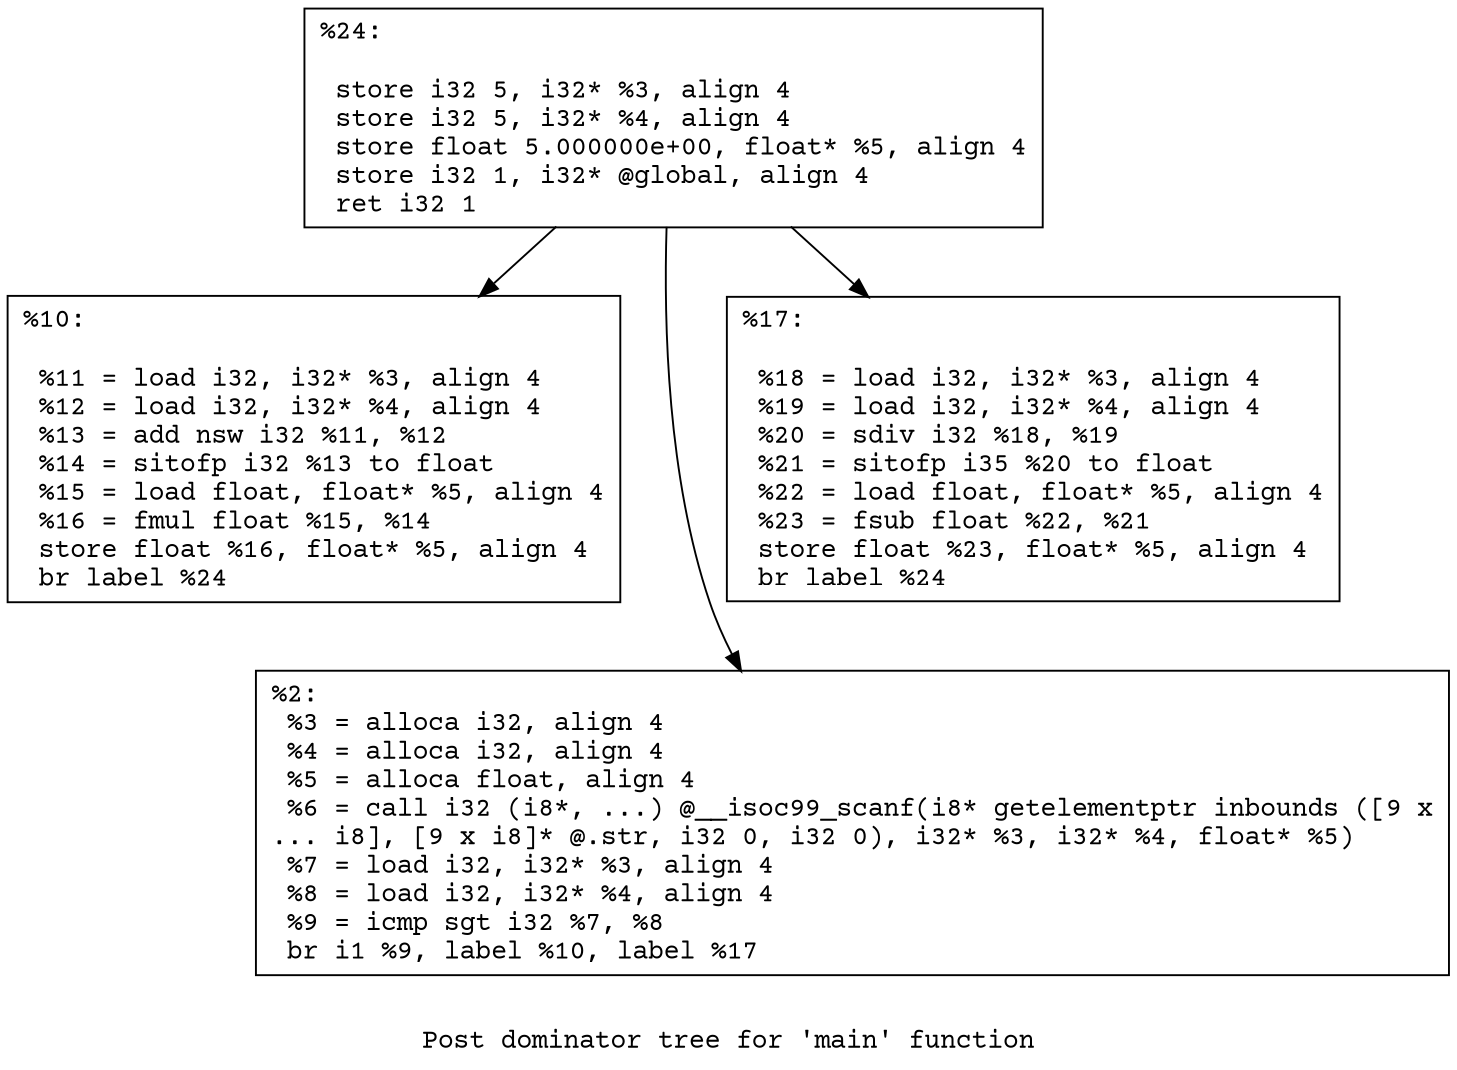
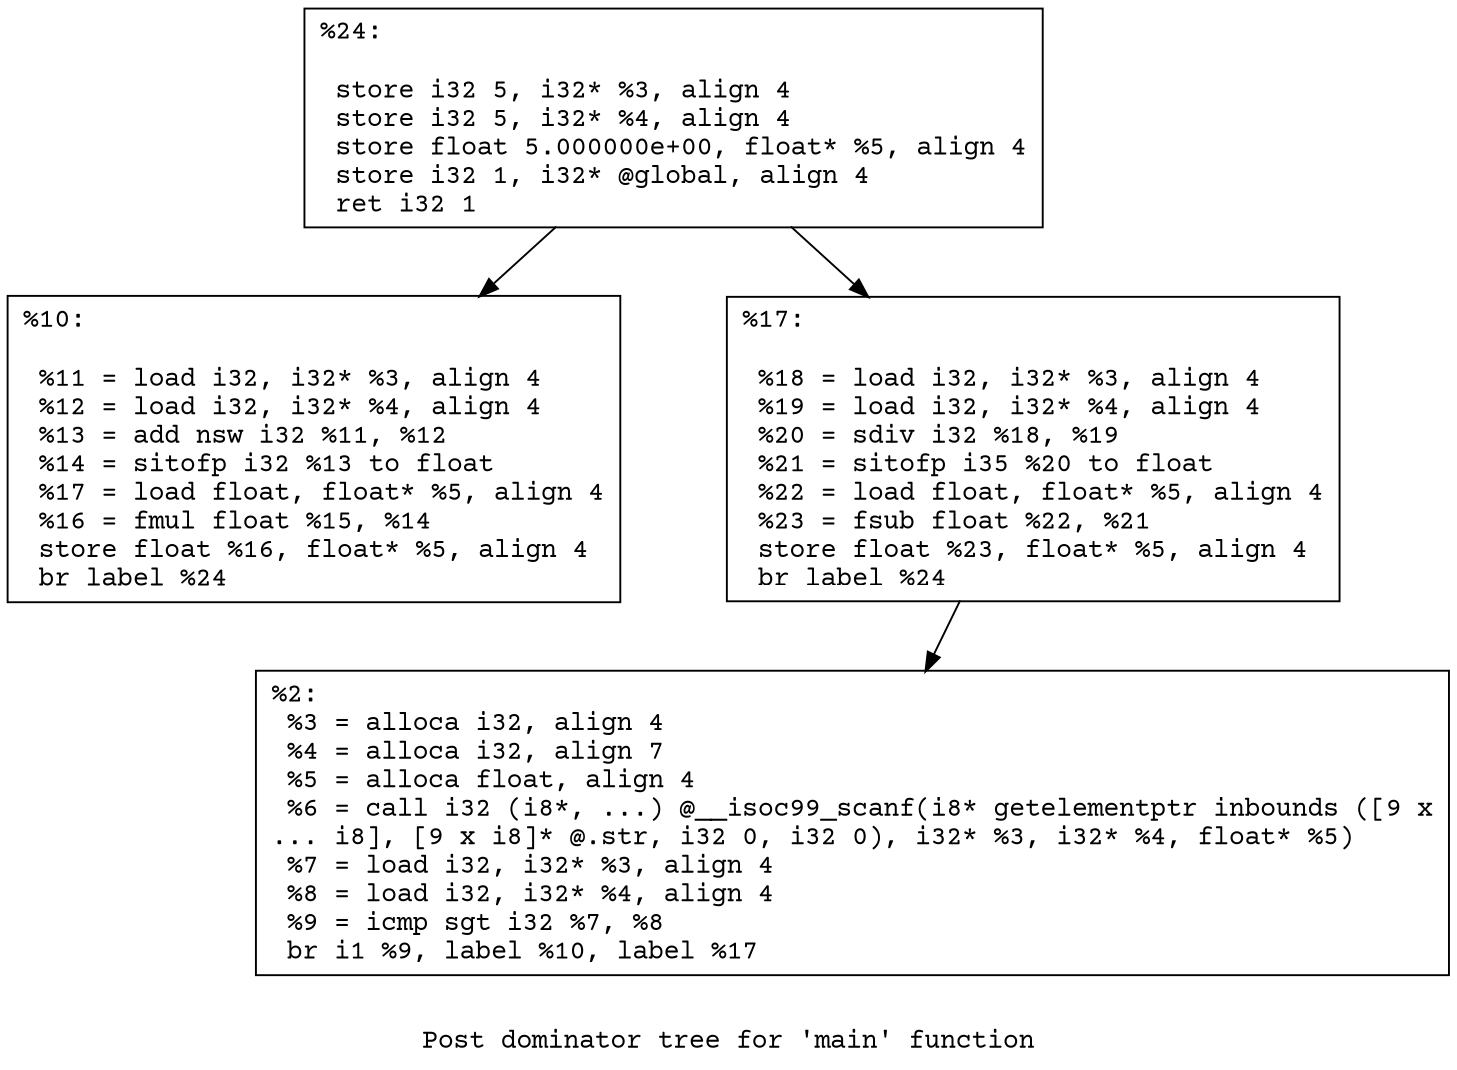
edge "%24:" -> "%2:": now "%17:" -> "%2:"
node "%10:": text "%15 = load float, float* %5, align 4" -> "%17 = load float, float* %5, align 4"
node "%2:": text "%4 = alloca i32, align 4" -> "%4 = alloca i32, align 7"
